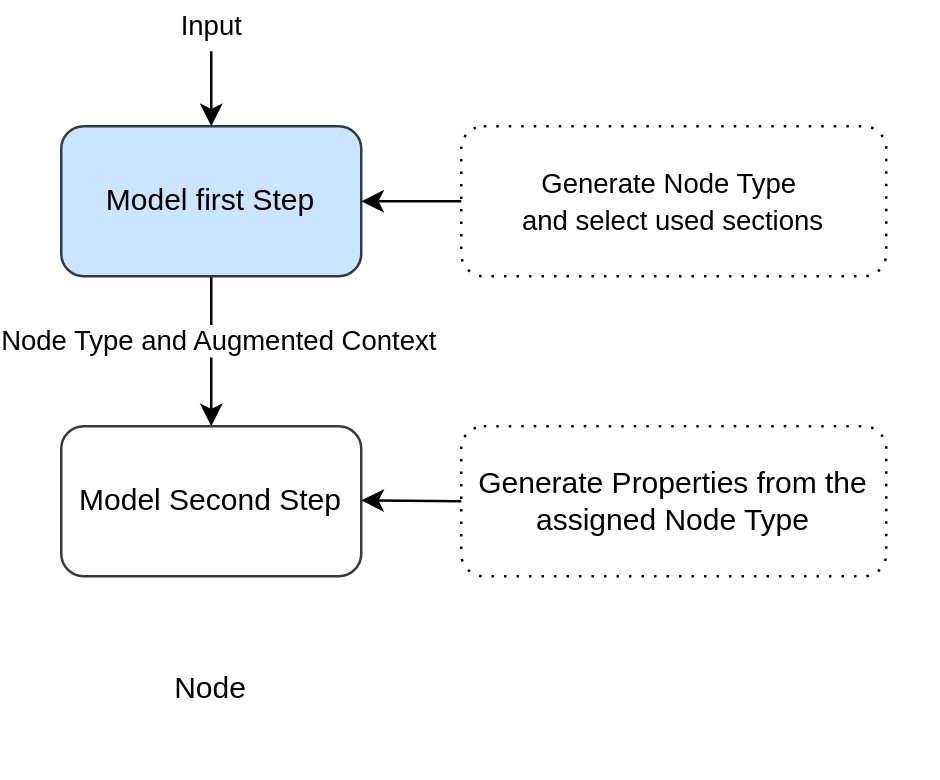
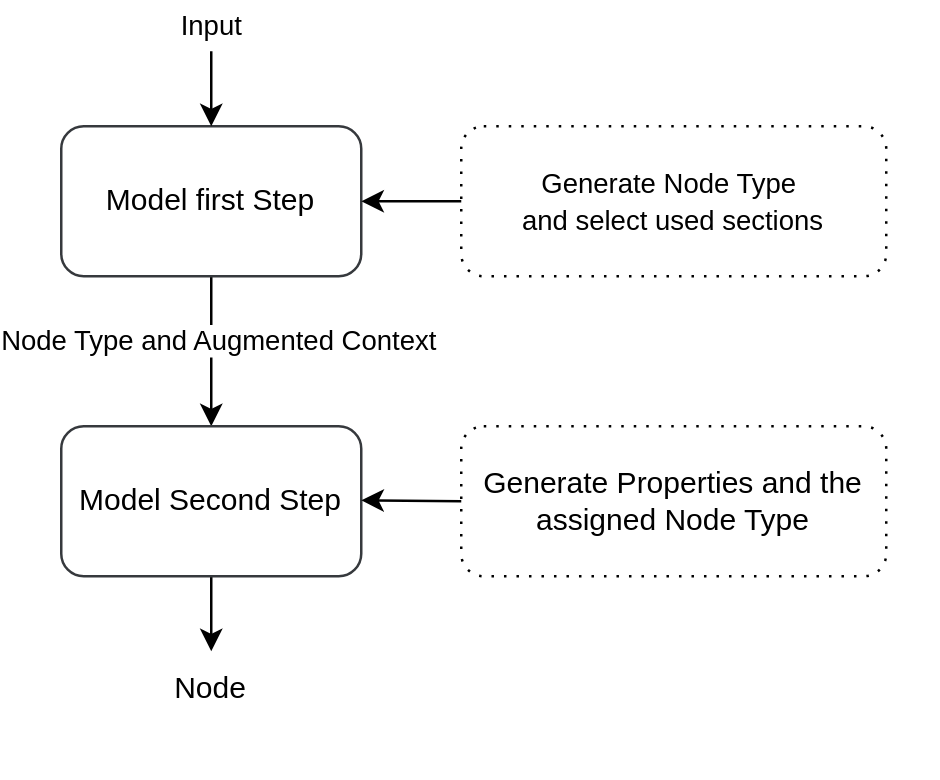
node "Model first Step": fillcolor #cce5ff -> #ffffff
node "Generate Properties from the assigned Node Type": label "Generate Properties from the assigned Node Type" -> "Generate Properties and the assigned Node Type"
edge "Model Second Step" -> "Node": added
